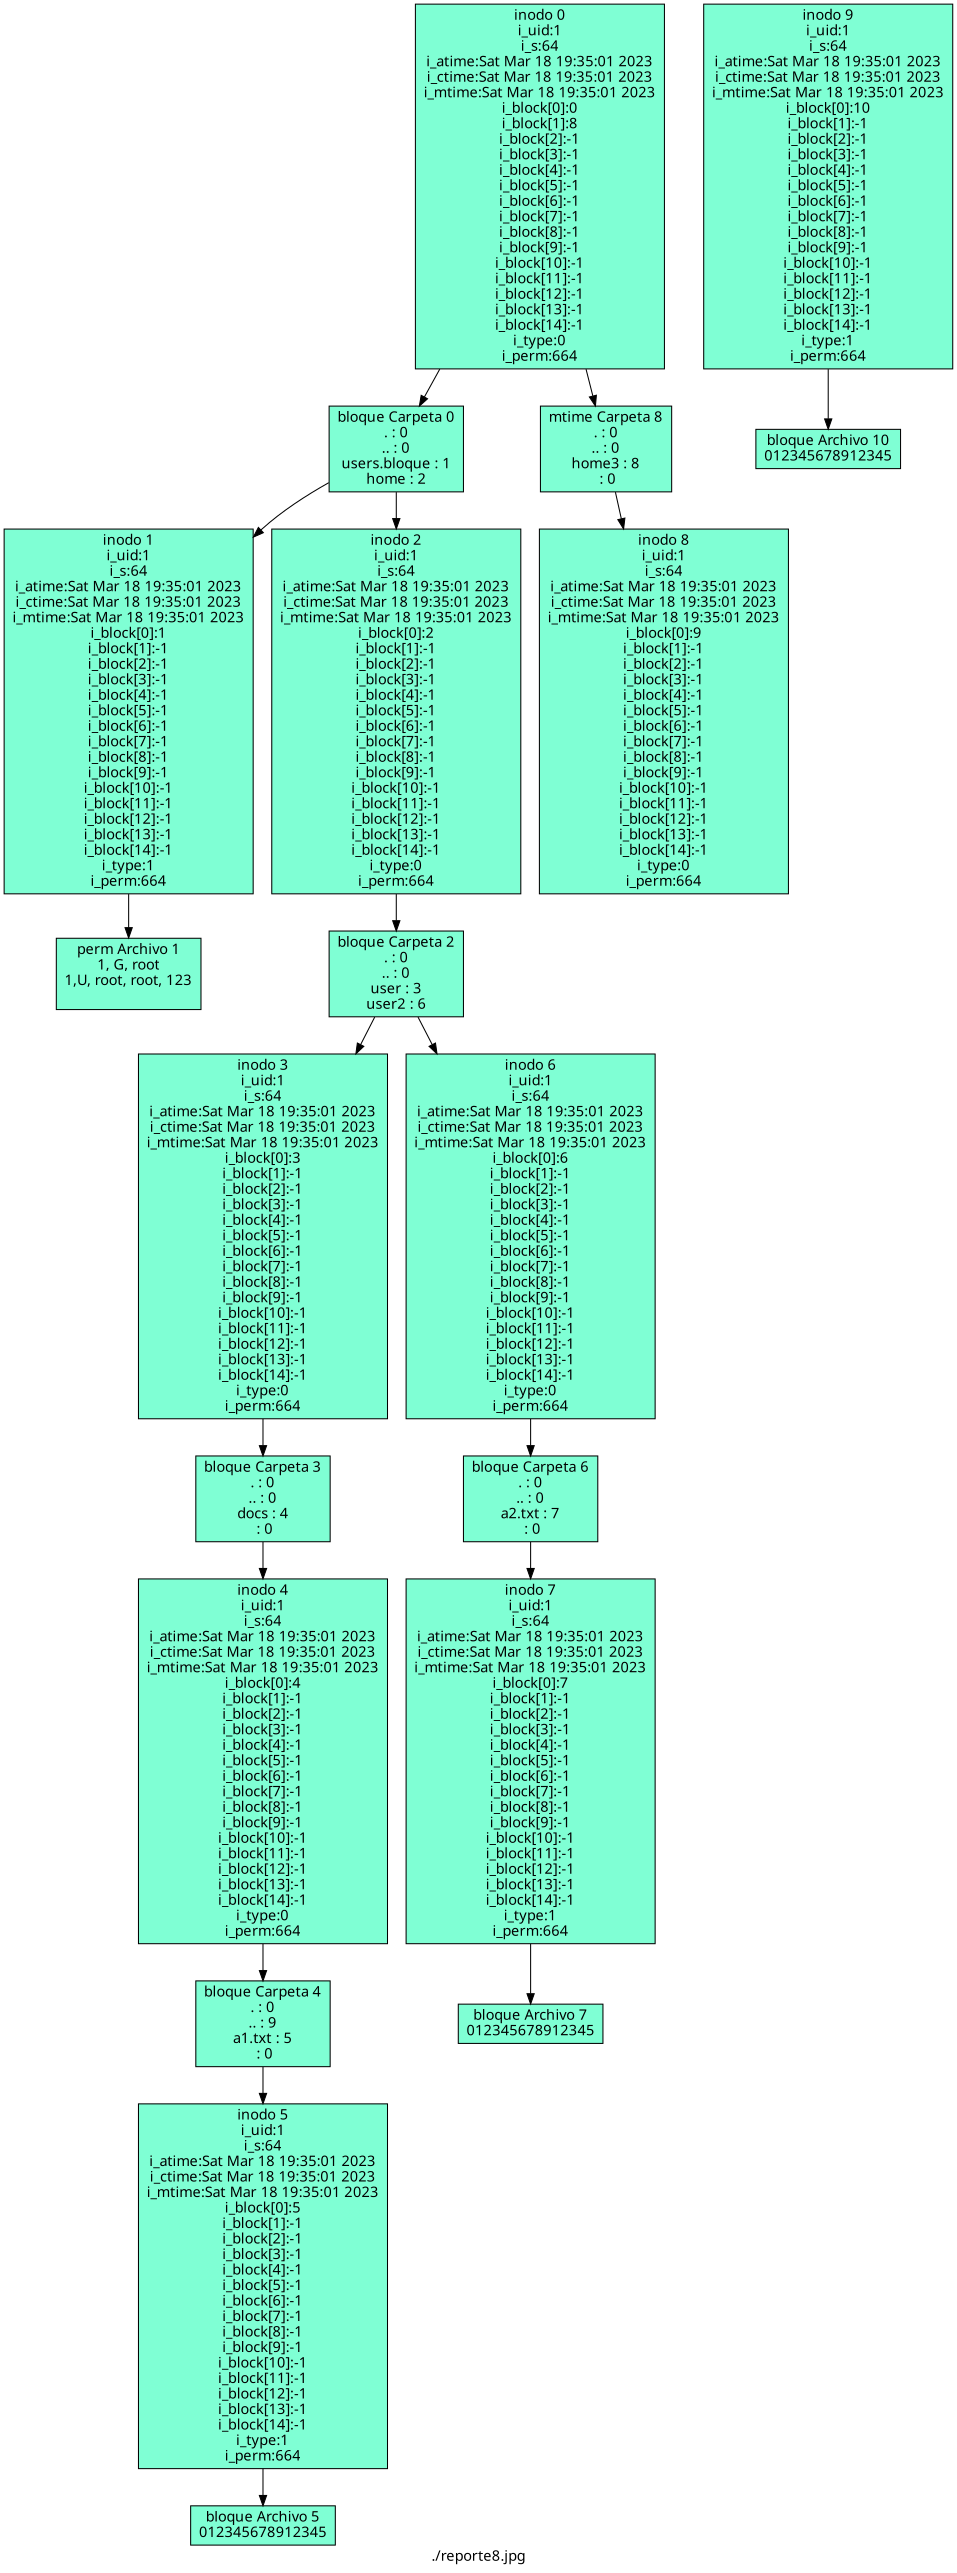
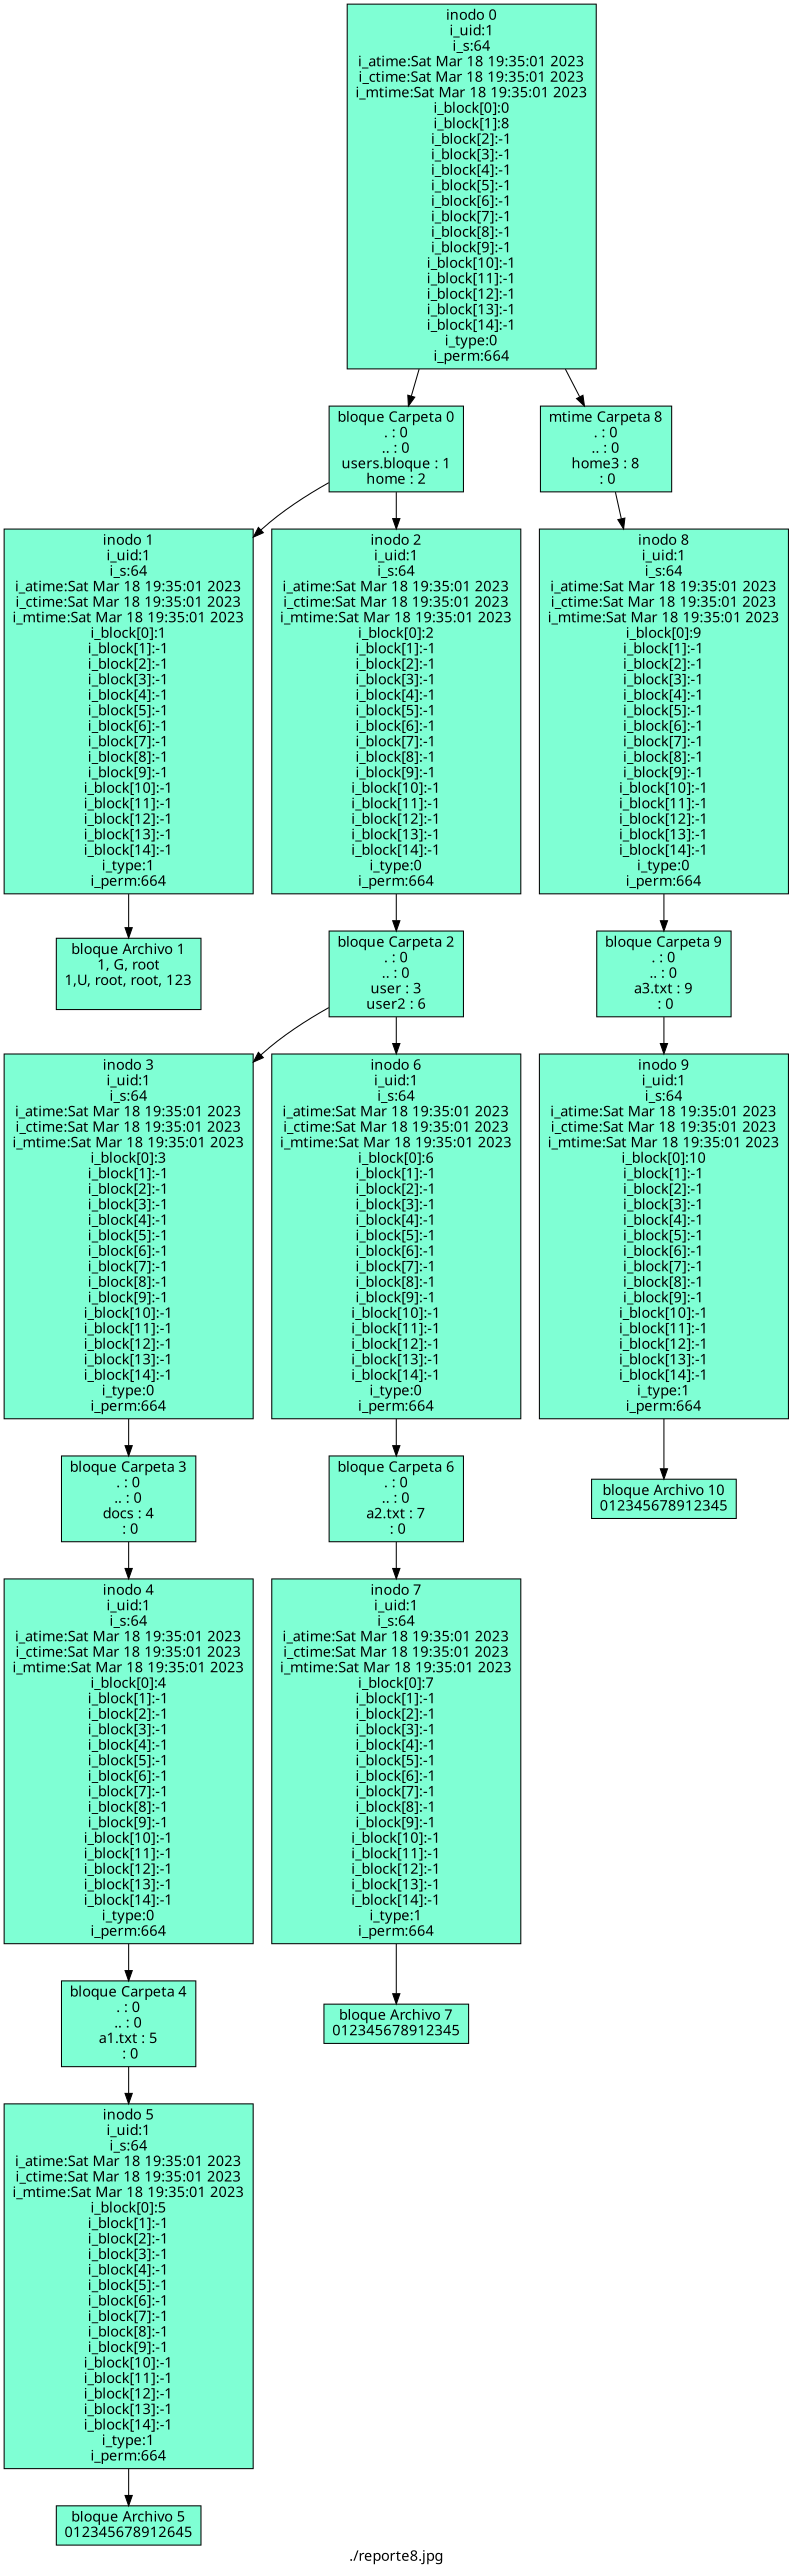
node "perm Archivo 1 1, G, root 1,U, root, root, 123": label "perm Archivo 1 1, G, root 1,U, root, root, 123" -> "bloque Archivo 1 1, G, root 1,U, root, root, 123"
node "bloque Carpeta 9 . : 0 .. : 0 a3.txt : 9 : 0": added
node "bloque Carpeta 4 . : 0 .. : 9 a1.txt : 5 : 0": label "bloque Carpeta 4 . : 0 .. : 9 a1.txt : 5 : 0" -> "bloque Carpeta 4 . : 0 .. : 0 a1.txt : 5 : 0"
node "bloque Archivo 5 012345678912345": label "bloque Archivo 5 012345678912345" -> "bloque Archivo 5 012345678912645"
